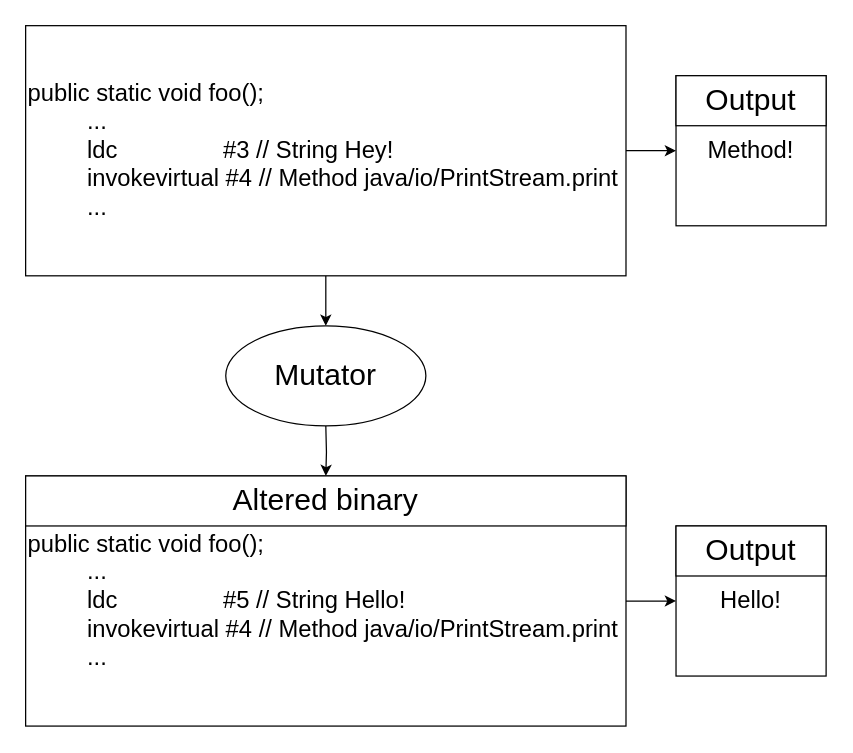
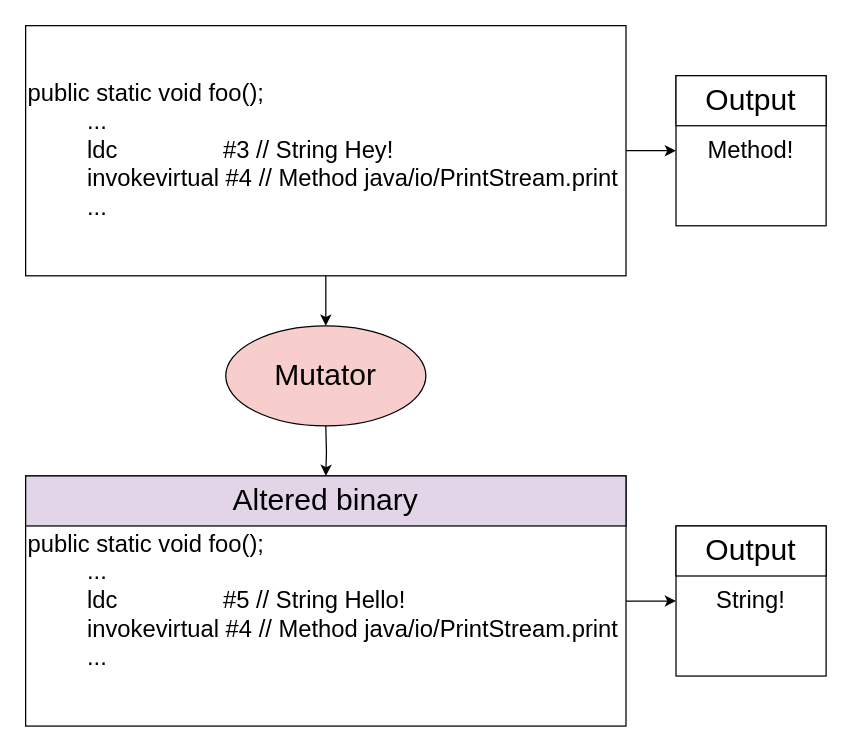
node "Mutator": fillcolor #ffffff -> #f8cecc
node "Altered binary": fillcolor #ffffff -> #e1d5e7
node "Hello!": label "Hello!" -> "String!"
